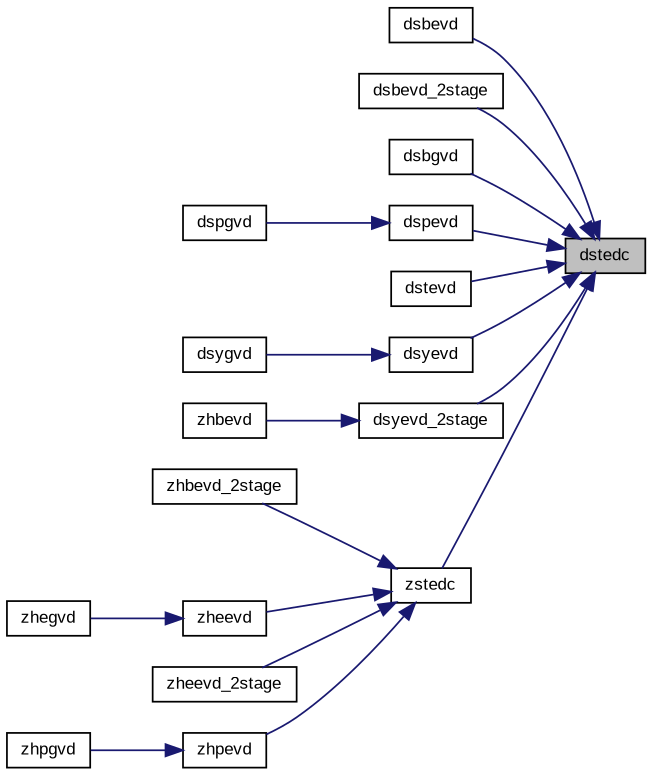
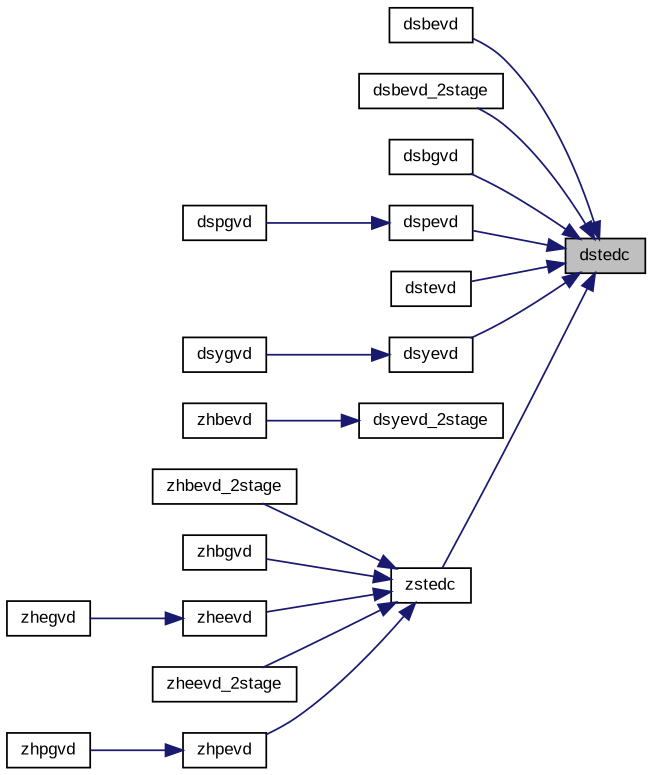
edge "dsyevd_2stage" -> "dstedc": removed
node "zhbgvd": added
